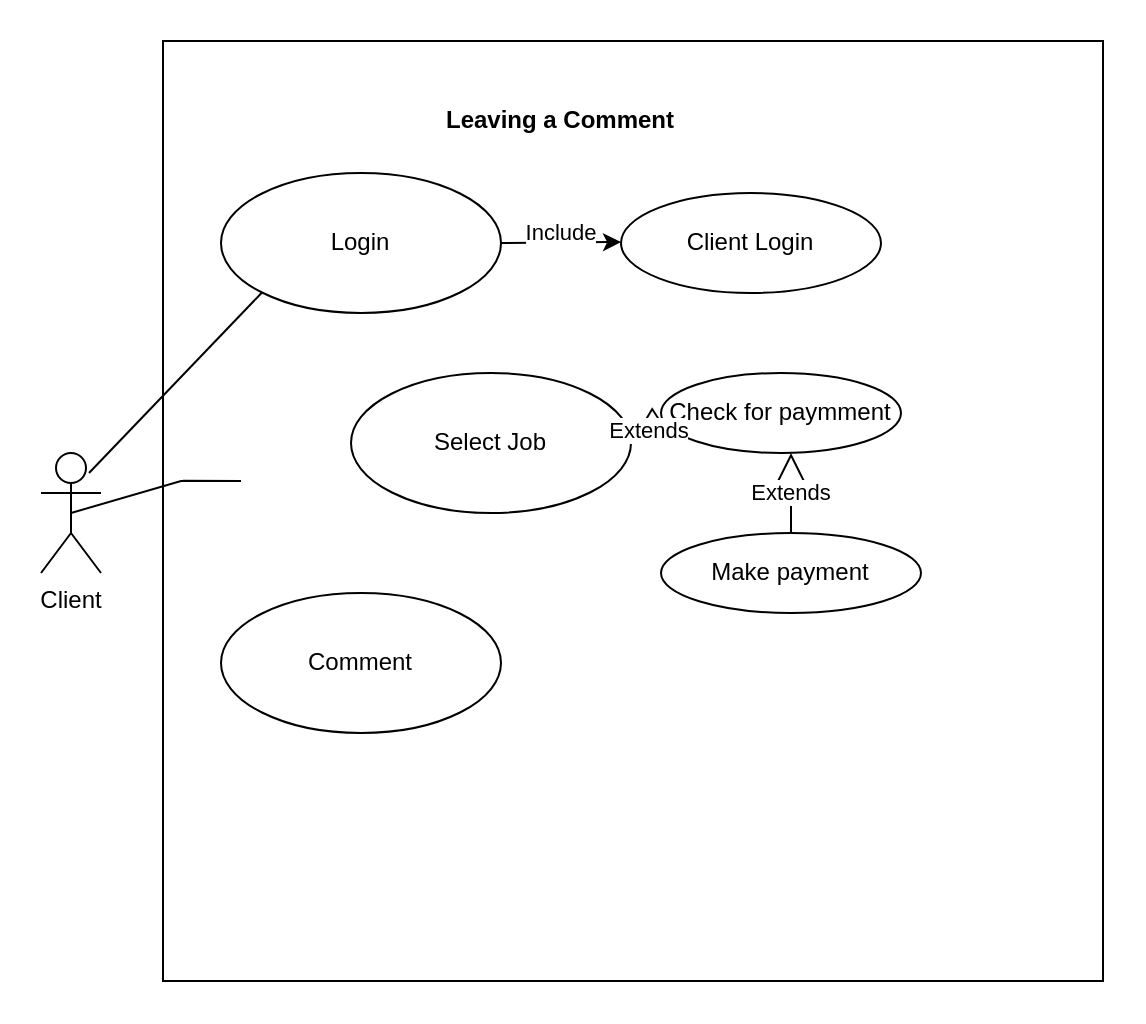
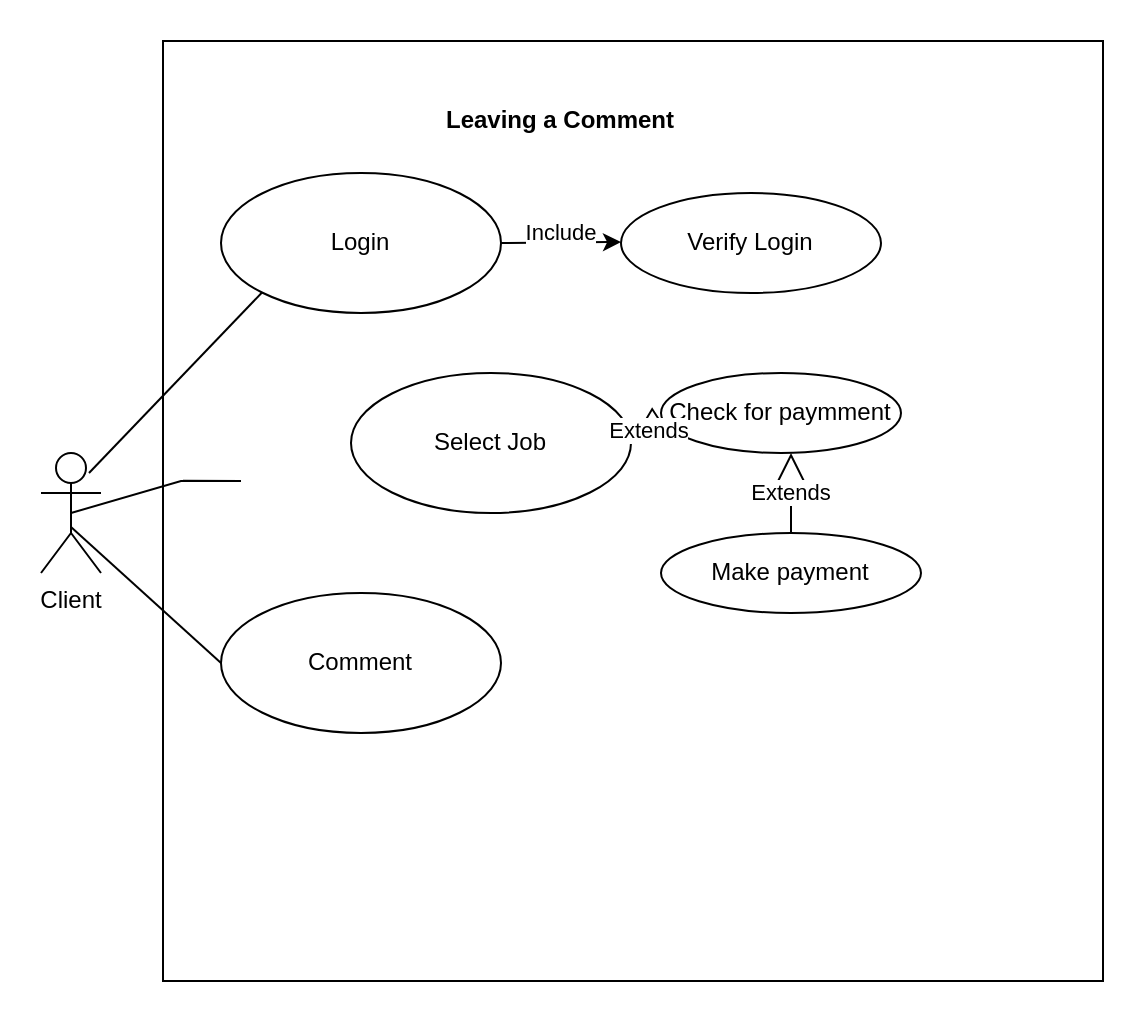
node "Client Login": label "Client Login" -> "Verify Login"
edge "Client" -- "Comment": added
